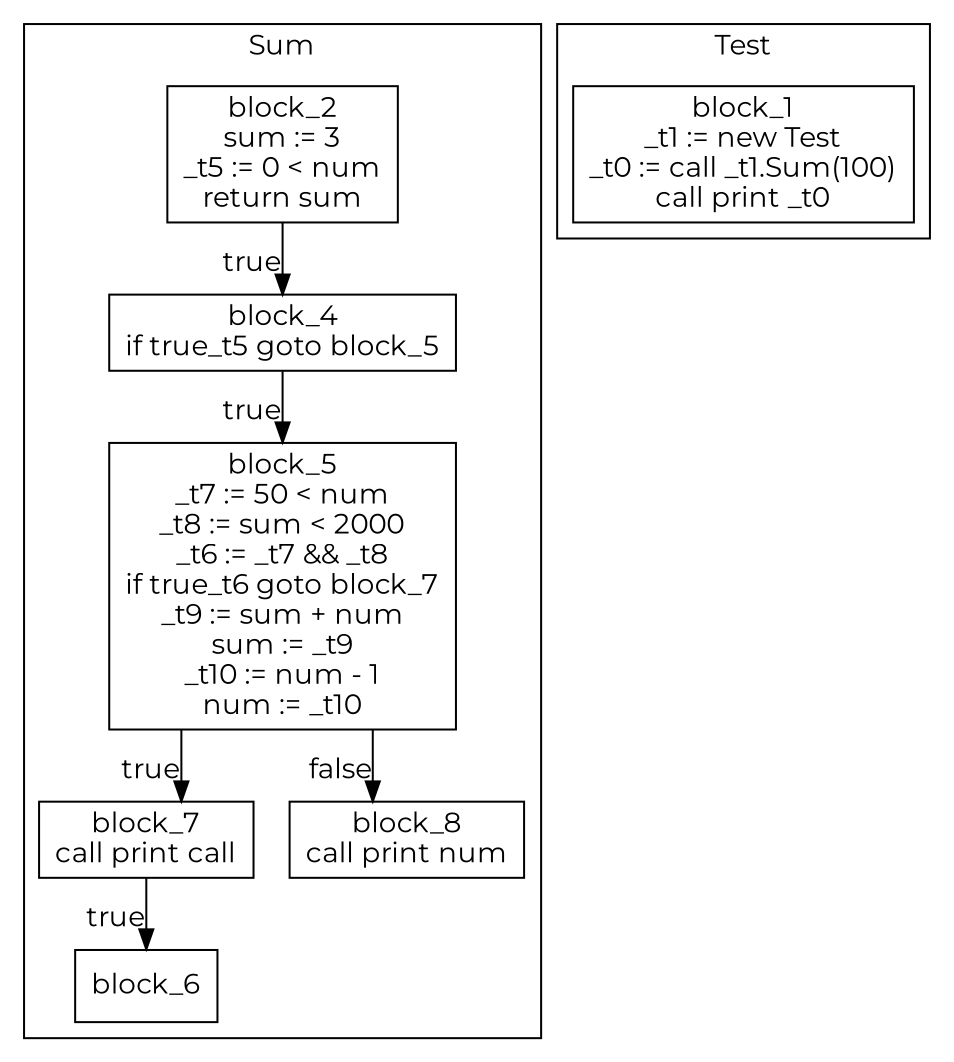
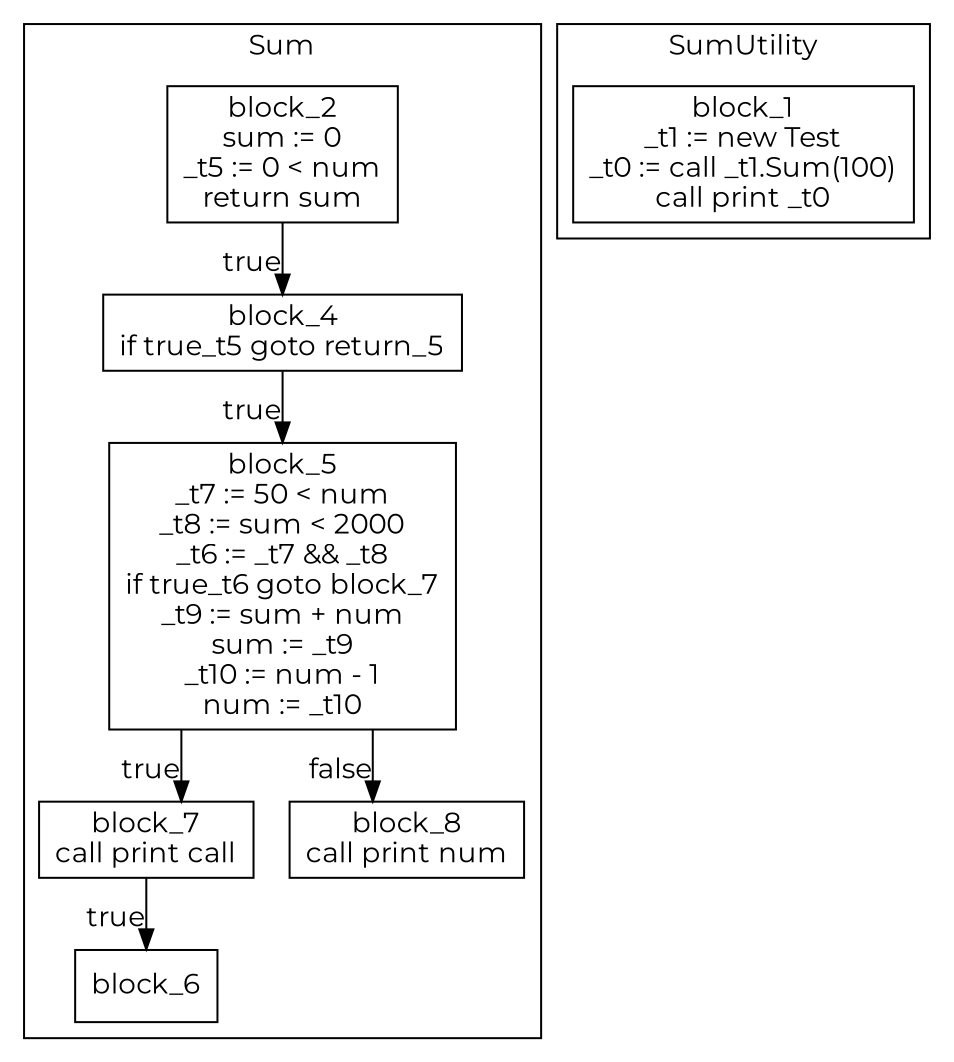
cluster "Test": label "Test" -> "SumUtility"
node "block_2 sum := 3 _t5 := 0 < num return sum": label "block_2 sum := 3 _t5 := 0 < num return sum" -> "block_2 sum := 0 _t5 := 0 < num return sum"
node "block_4 if true_t5 goto block_5": label "block_4 if true_t5 goto block_5" -> "block_4 if true_t5 goto return_5"
